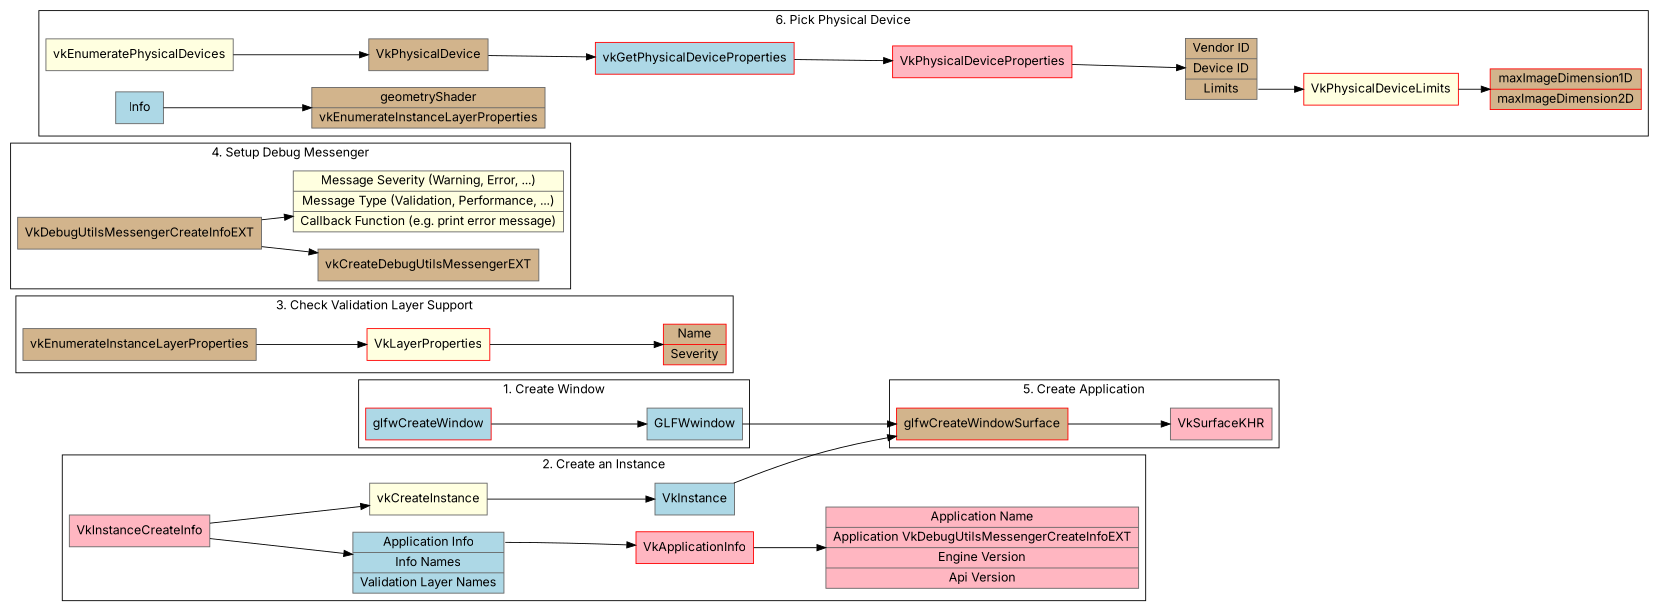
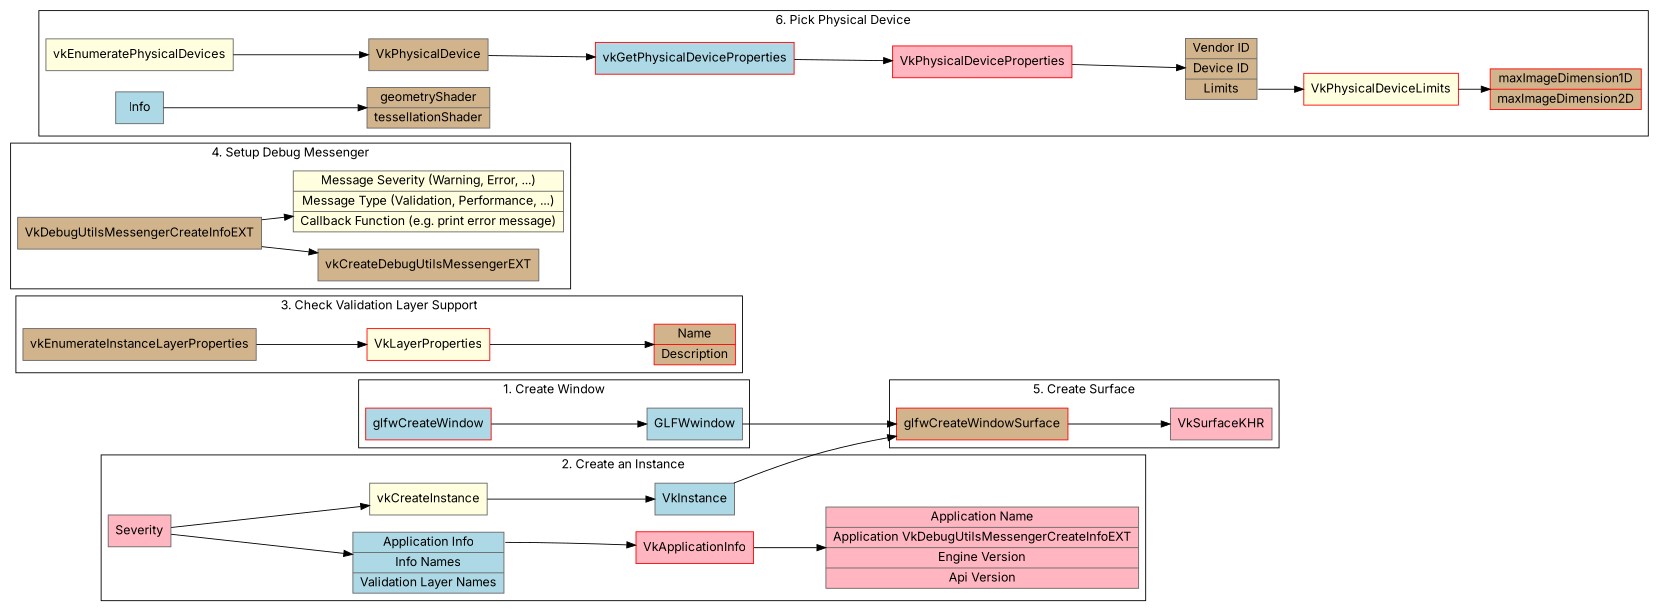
node "geometryShader": text "vkEnumerateInstanceLayerProperties" -> "tessellationShader"
node "Name": text "Severity" -> "Description"
cluster "5. Create Application": label "5. Create Application" -> "5. Create Surface"
node "VkInstanceCreateInfo": label "VkInstanceCreateInfo" -> "Severity"
